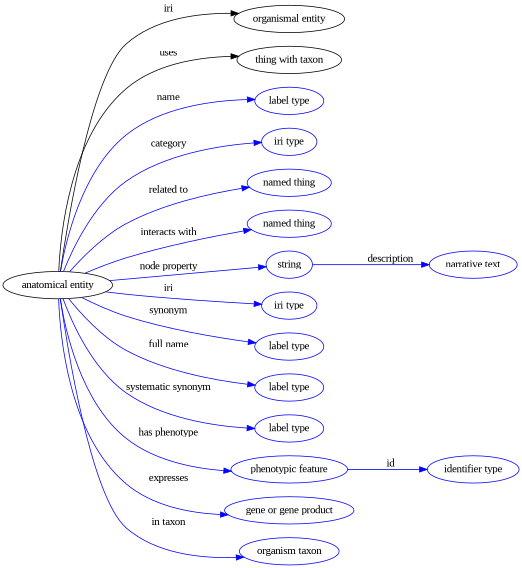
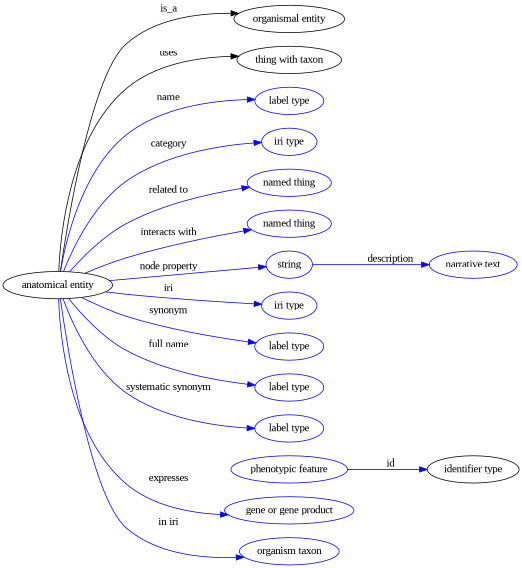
edge "anatomical entity" -> "organismal entity": label "iri" -> "is_a"
edge "anatomical entity" -> "phenotypic feature": removed, label "has phenotype"
node "identifier type": color blue -> black
edge "anatomical entity" -> "organism taxon": label "in taxon" -> "in iri"
